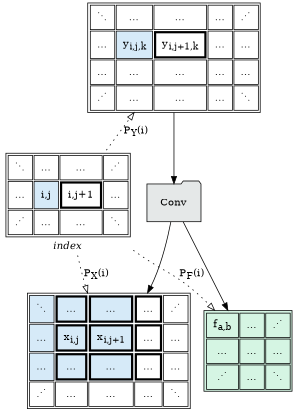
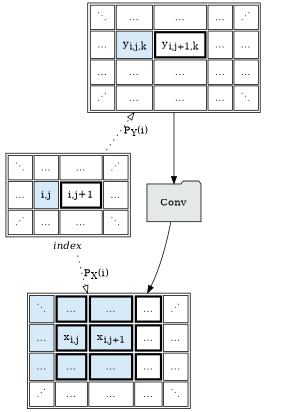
node "f": removed
